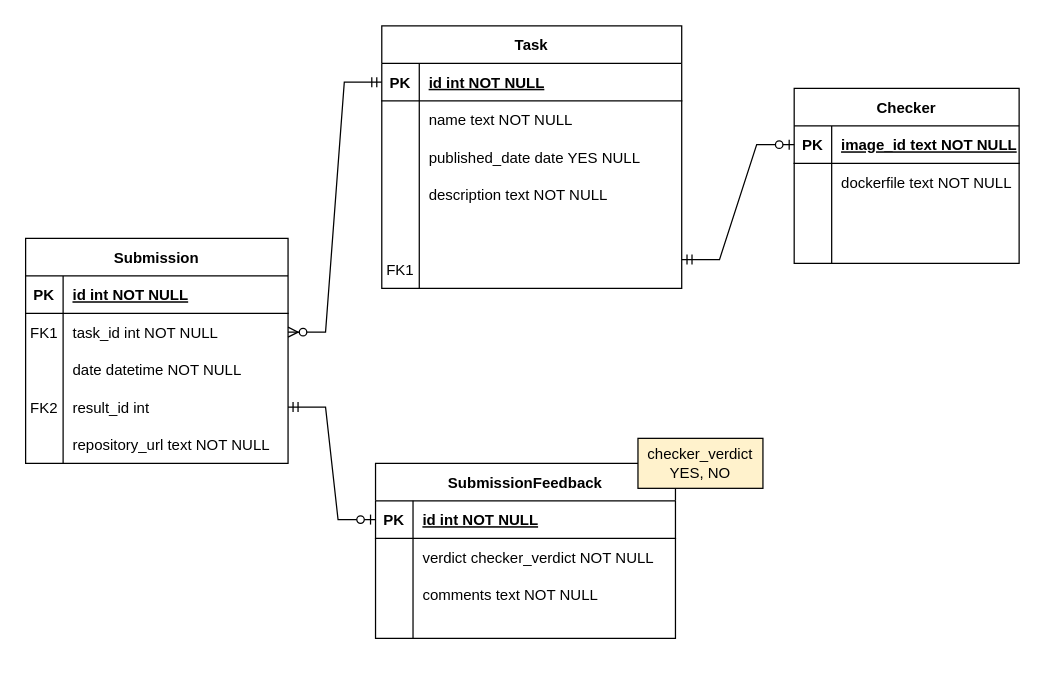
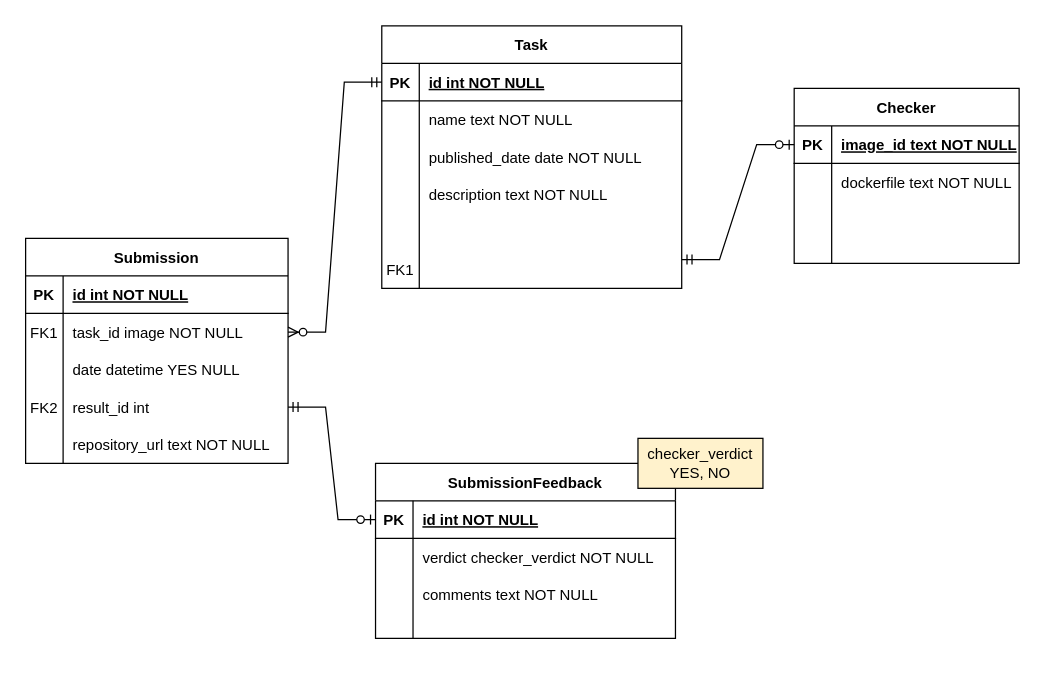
node "published_date date YES NULL": label "published_date date YES NULL" -> "published_date date NOT NULL"
node "task_id int NOT NULL": label "task_id int NOT NULL" -> "task_id image NOT NULL"
node "date datetime NOT NULL": label "date datetime NOT NULL" -> "date datetime YES NULL"
